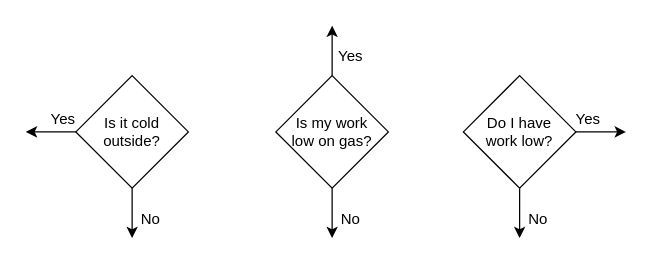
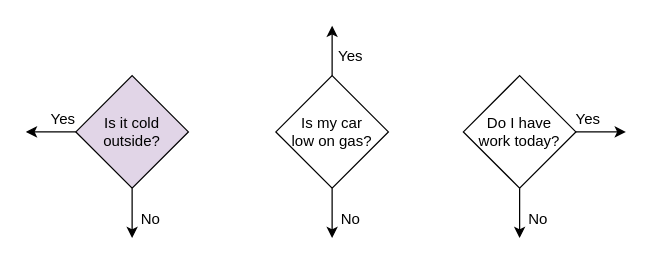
node "Is it cold outside?": fillcolor #ffffff -> #e1d5e7
node "Is my work low on gas?": label "Is my work low on gas?" -> "Is my car low on gas?"
node "Do I have work low?": label "Do I have work low?" -> "Do I have work today?"
